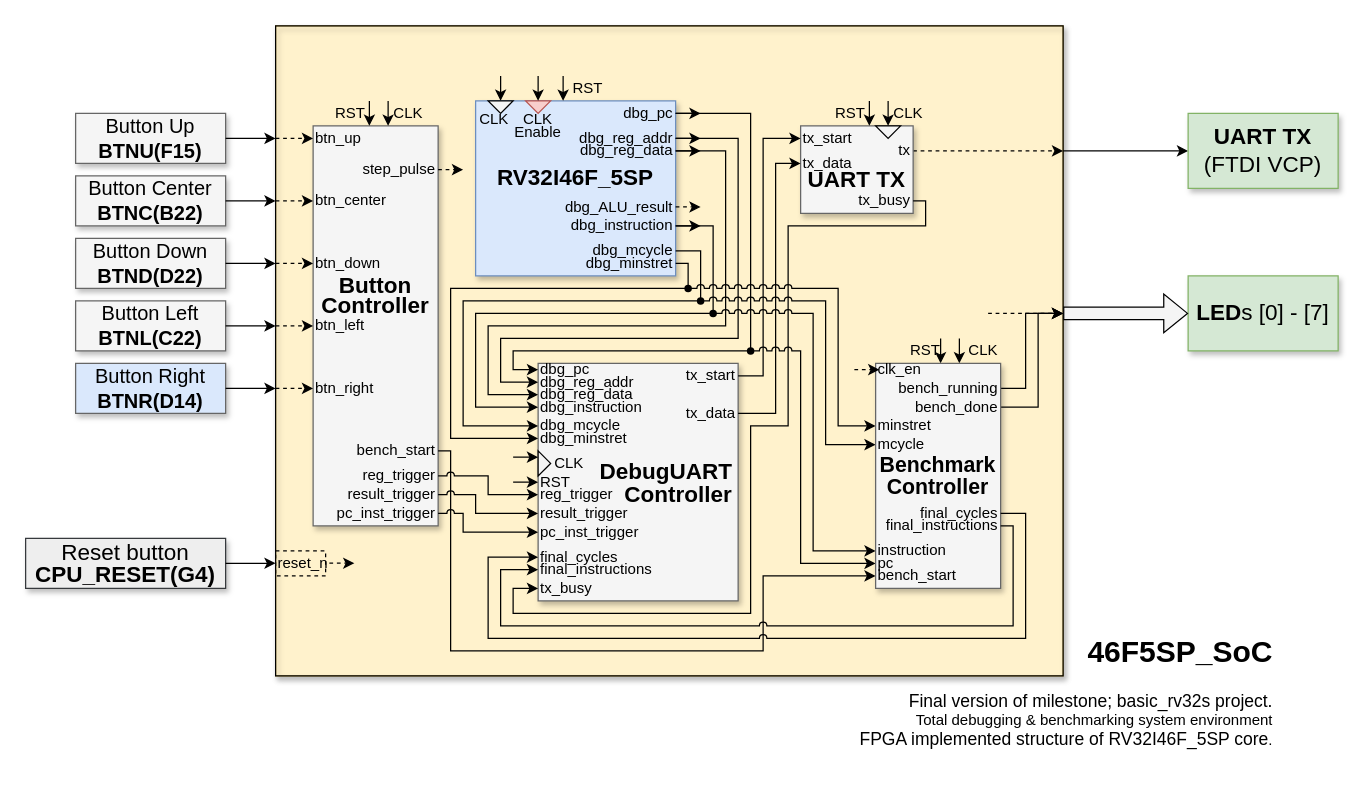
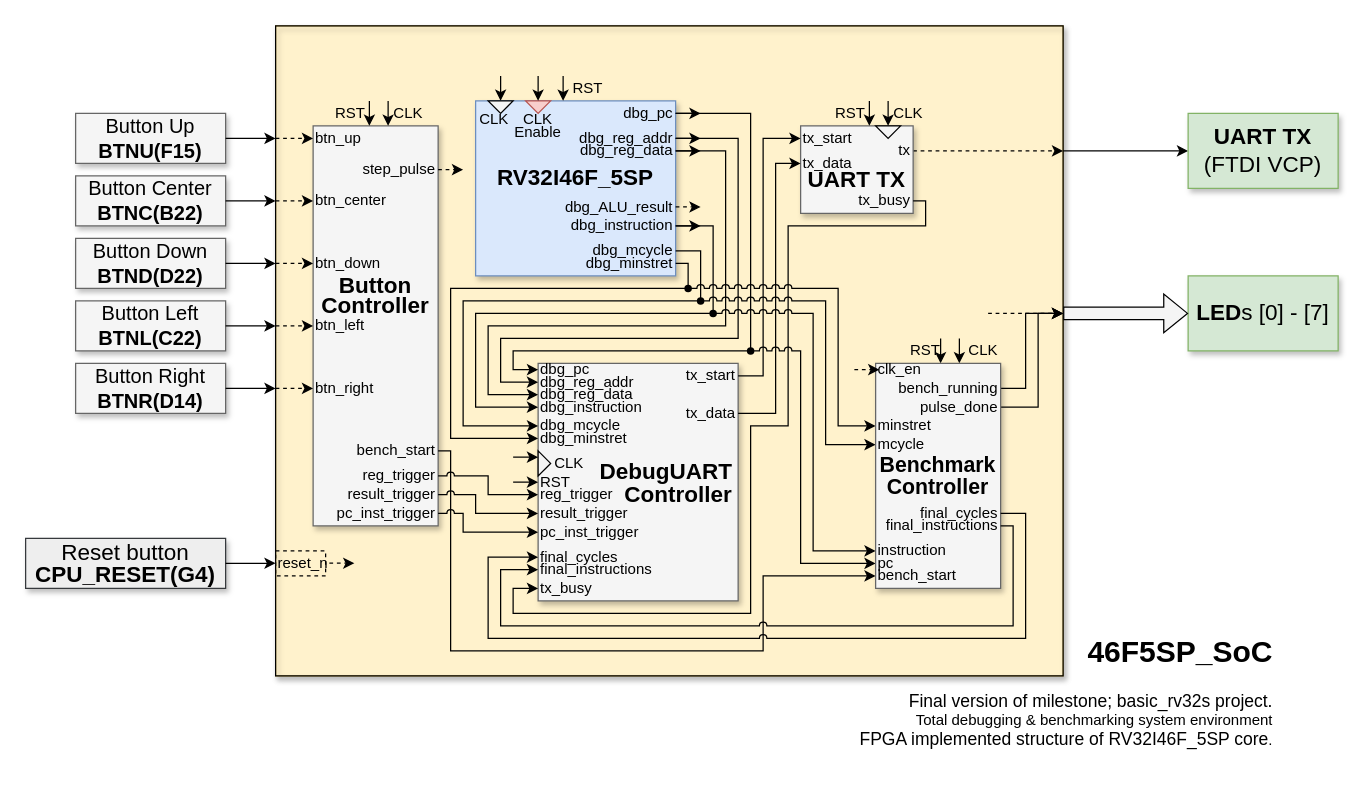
node "Button Right BTNR(D14)": fillcolor #dae8fc -> #f5f5f5
node "bench_done": label "bench_done" -> "pulse_done"
